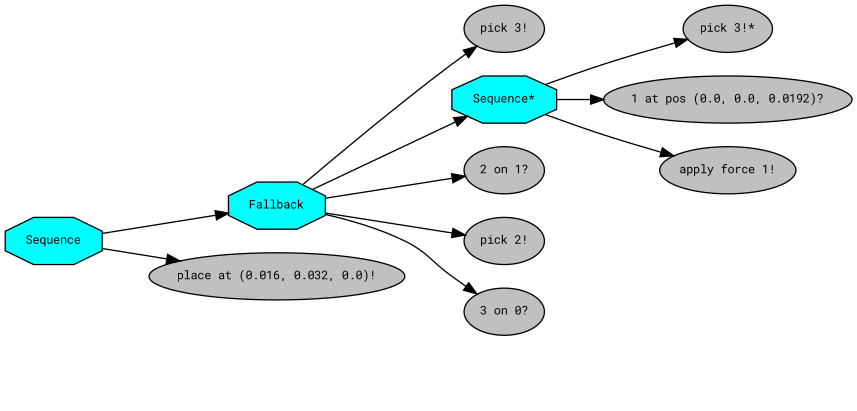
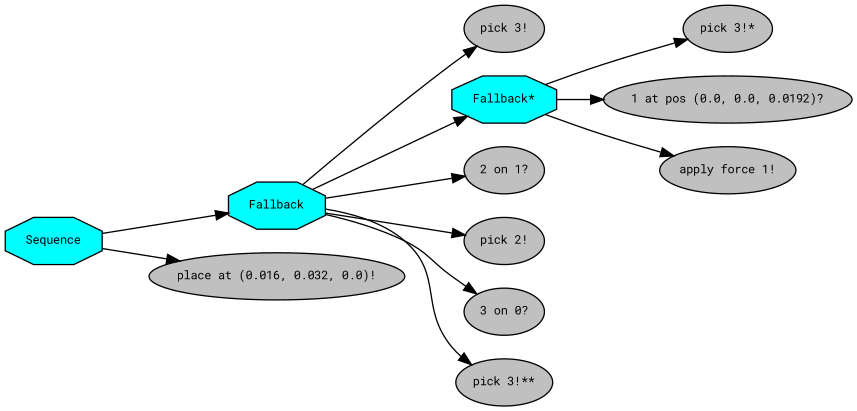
node "Sequence*": label "Sequence*" -> "Fallback*"
node "pick 3!**": added
